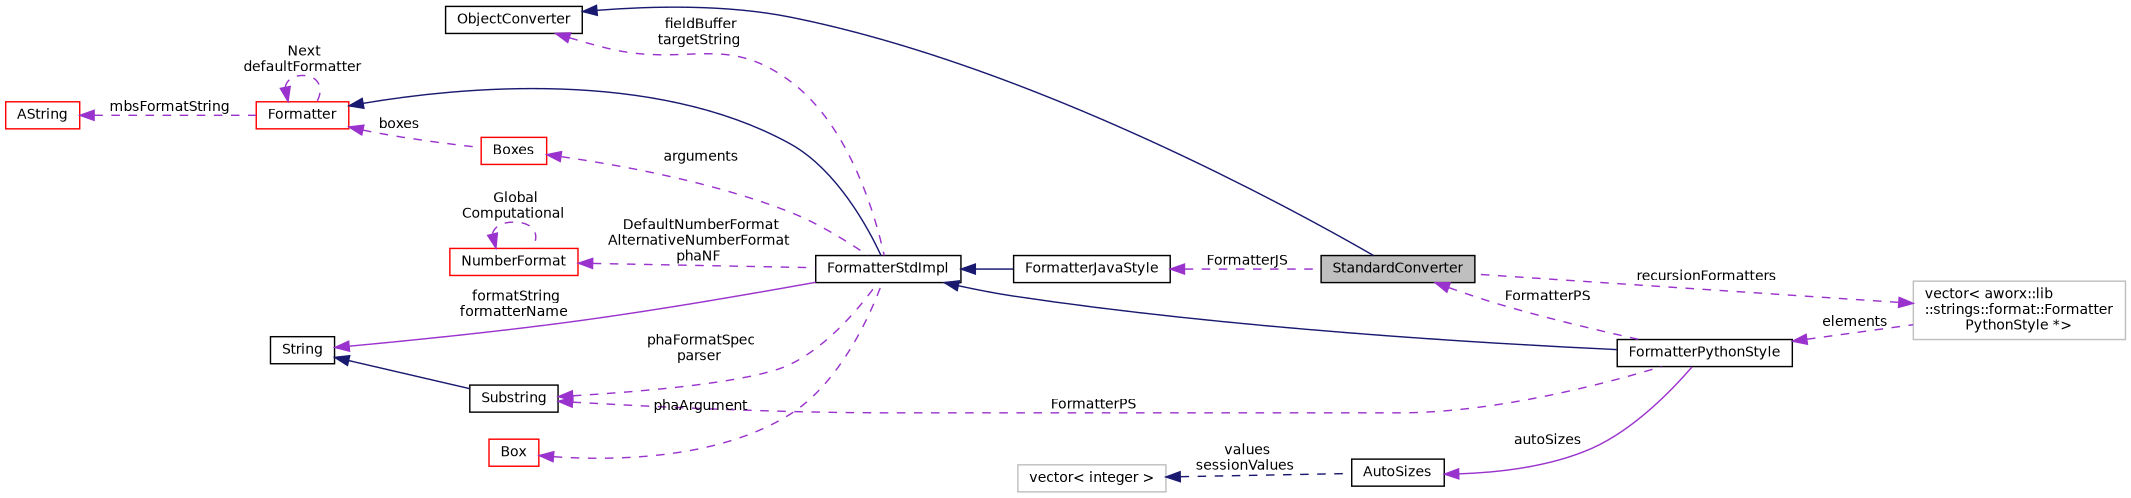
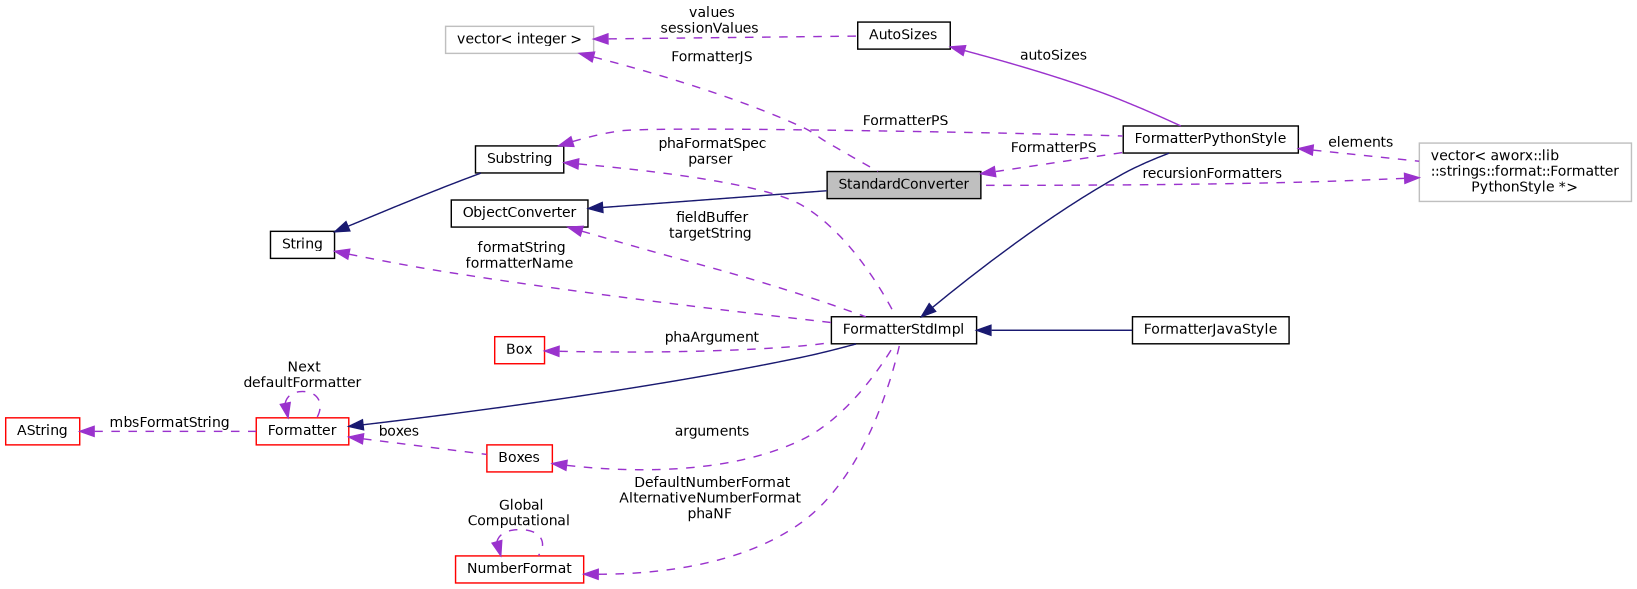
edge "StandardConverter" -> "FormatterJavaStyle": now "StandardConverter" -> "vector< integer >"
edge "FormatterStdImpl" -> "String": style solid -> dashed
edge "AutoSizes" -> "vector< integer >": color midnightblue -> darkorchid3
